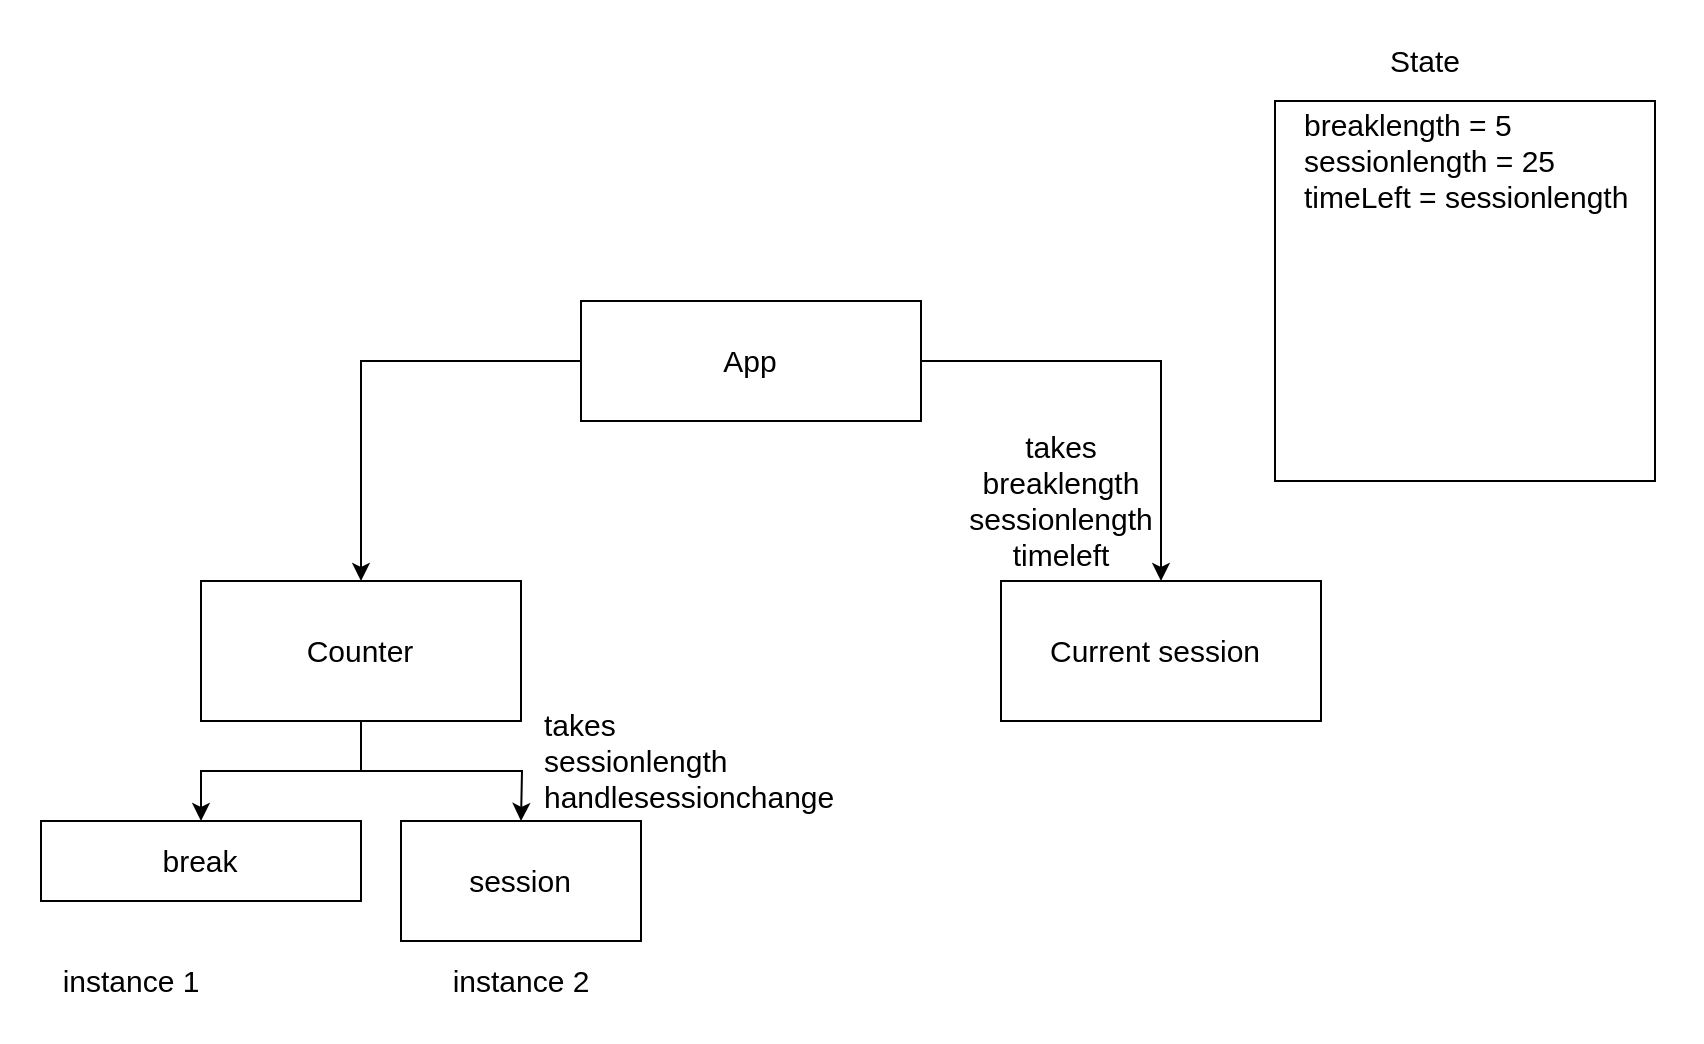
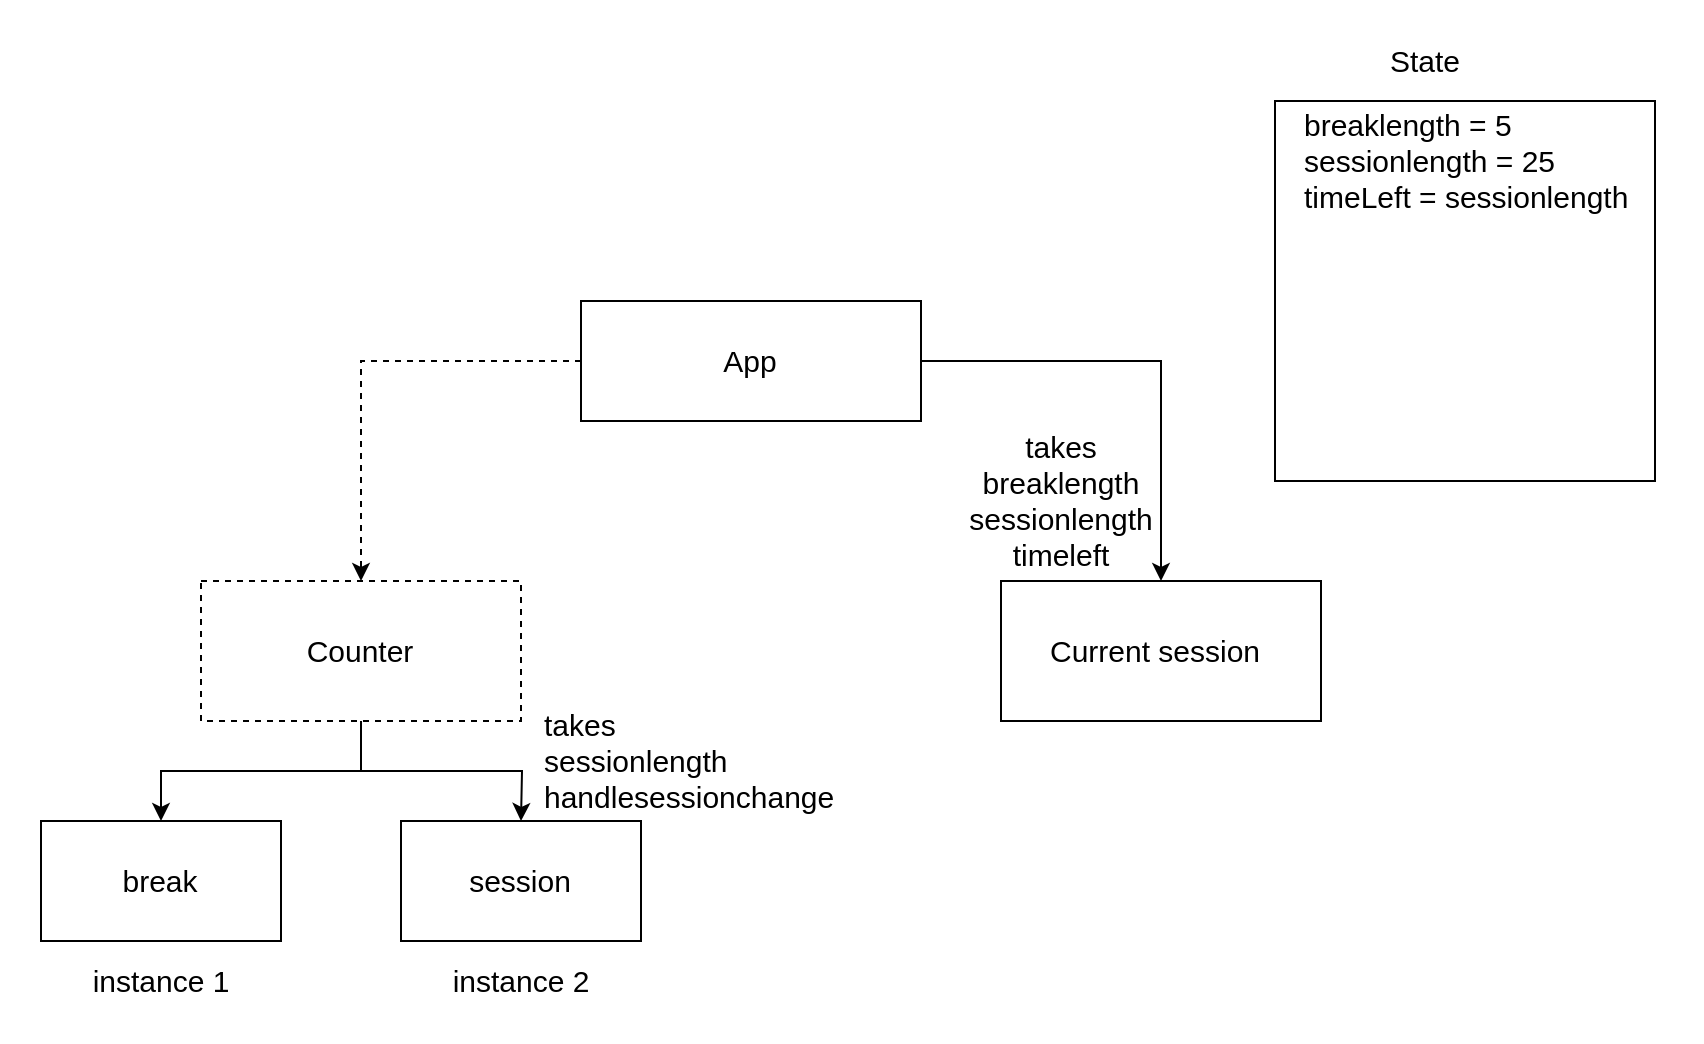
edge "App" -> "Counter": style solid -> dashed
node "Counter": style solid -> dashed
node "break": size 320x80 -> 240x120
node "instance 1": moved (131, 981) -> (161, 981)
